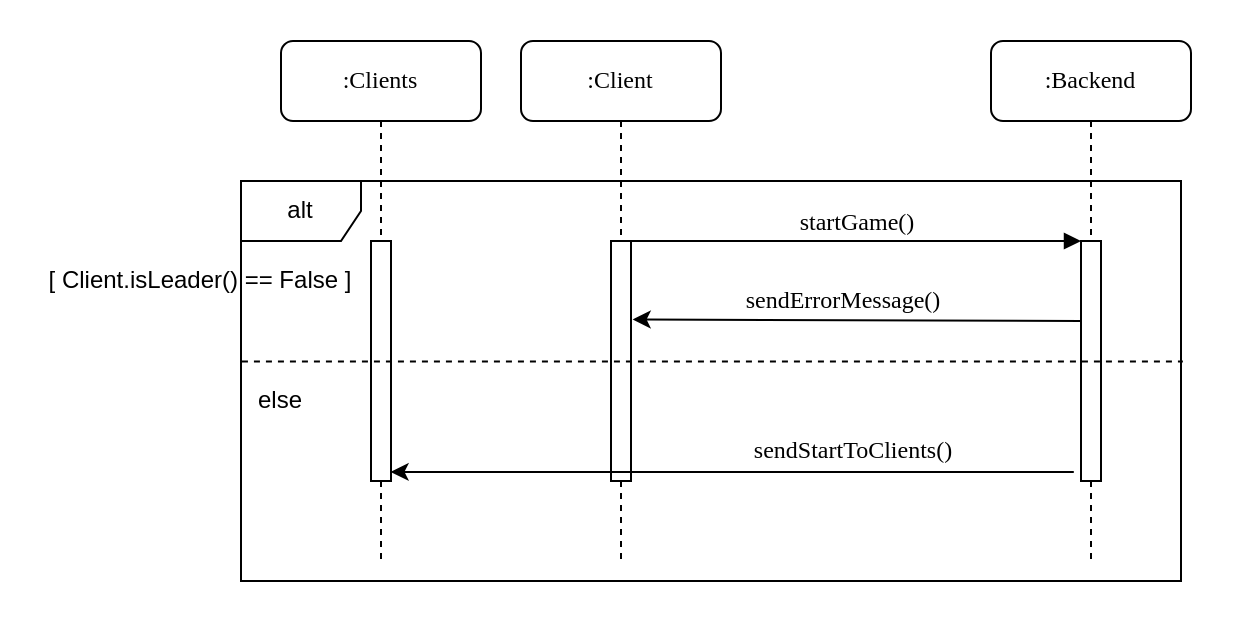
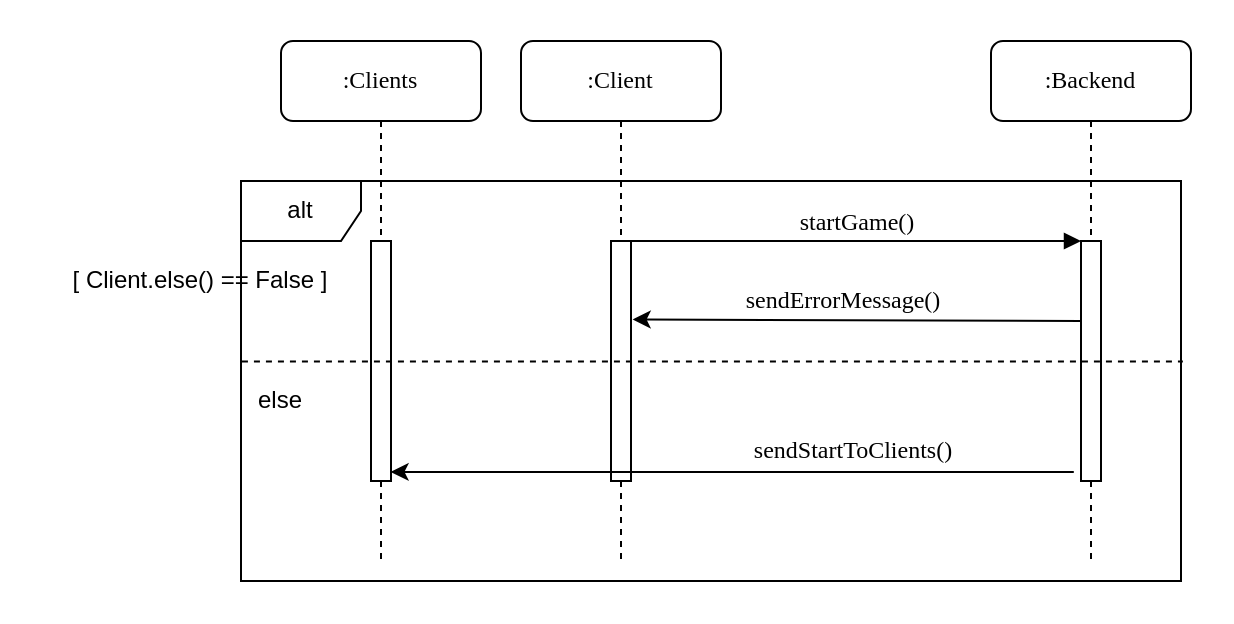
node "[ Client.isLeader() == False ]": label "[ Client.isLeader() == False ]" -> "[ Client.else() == False ]"
